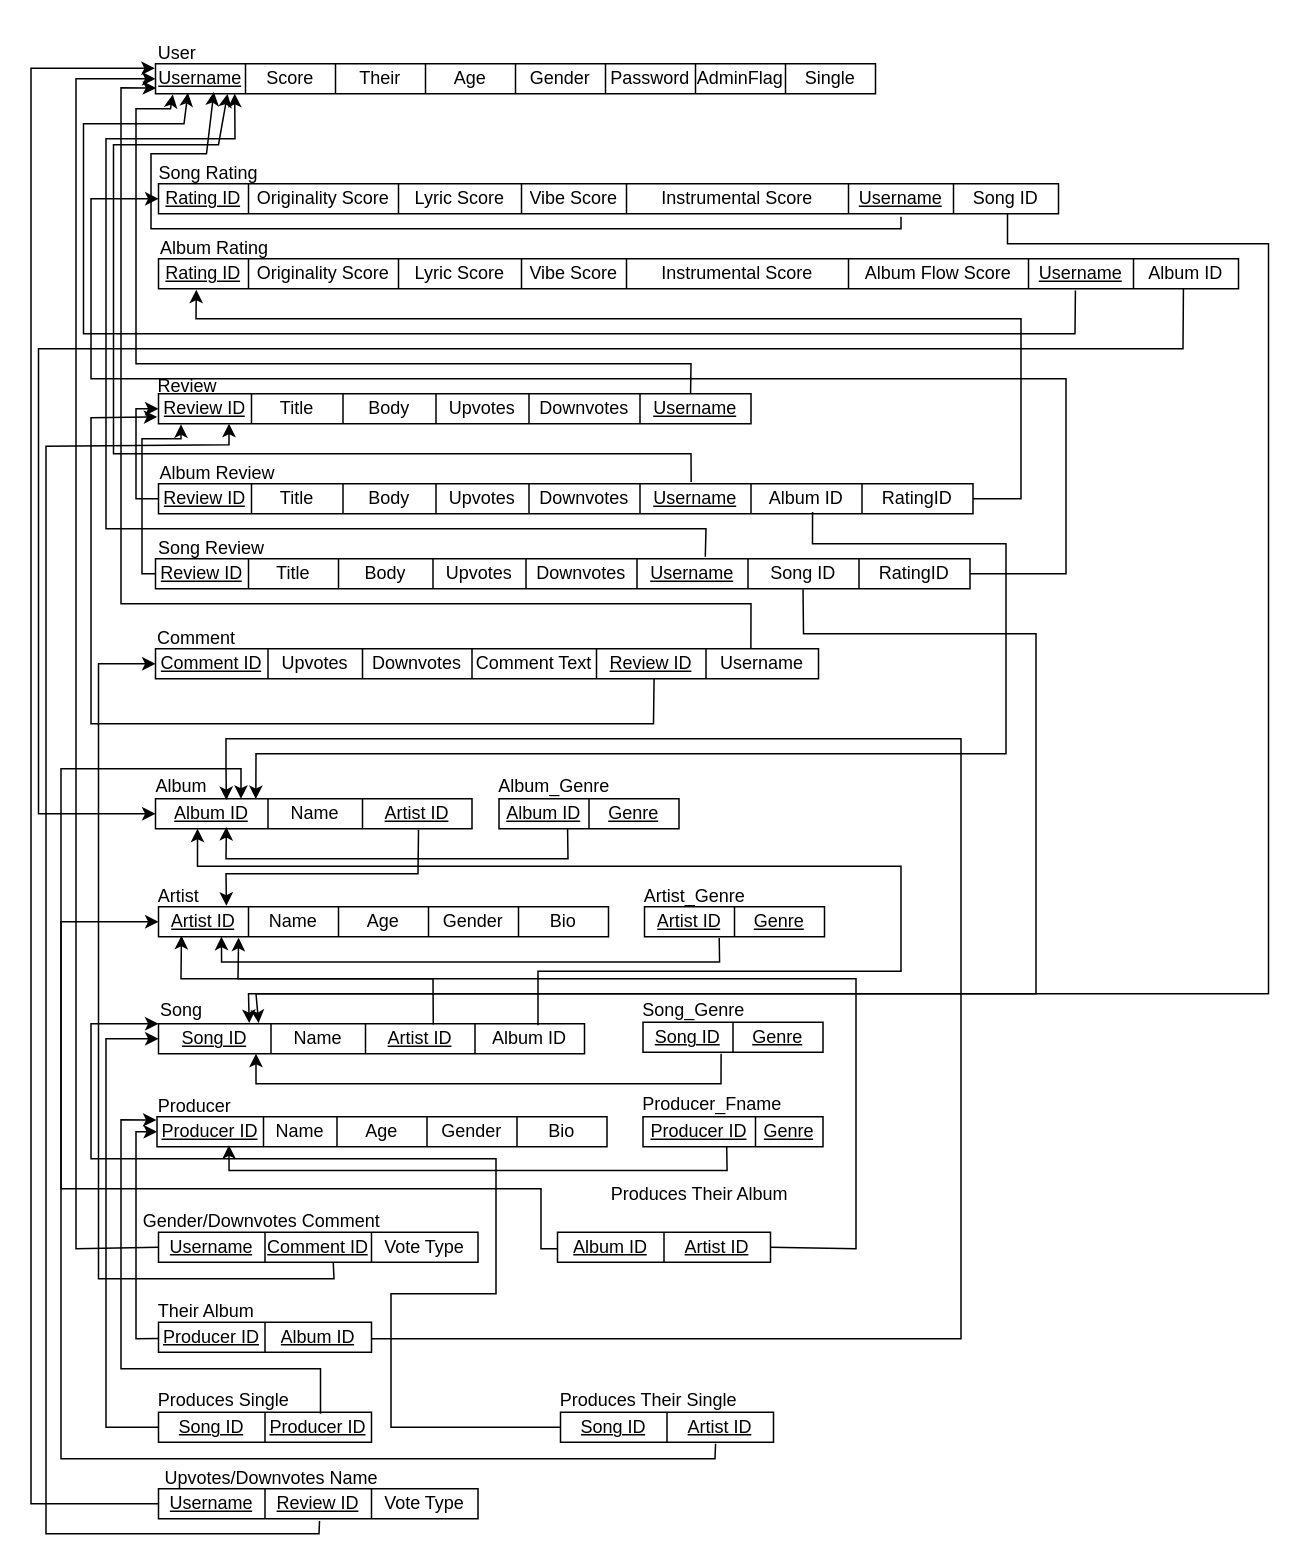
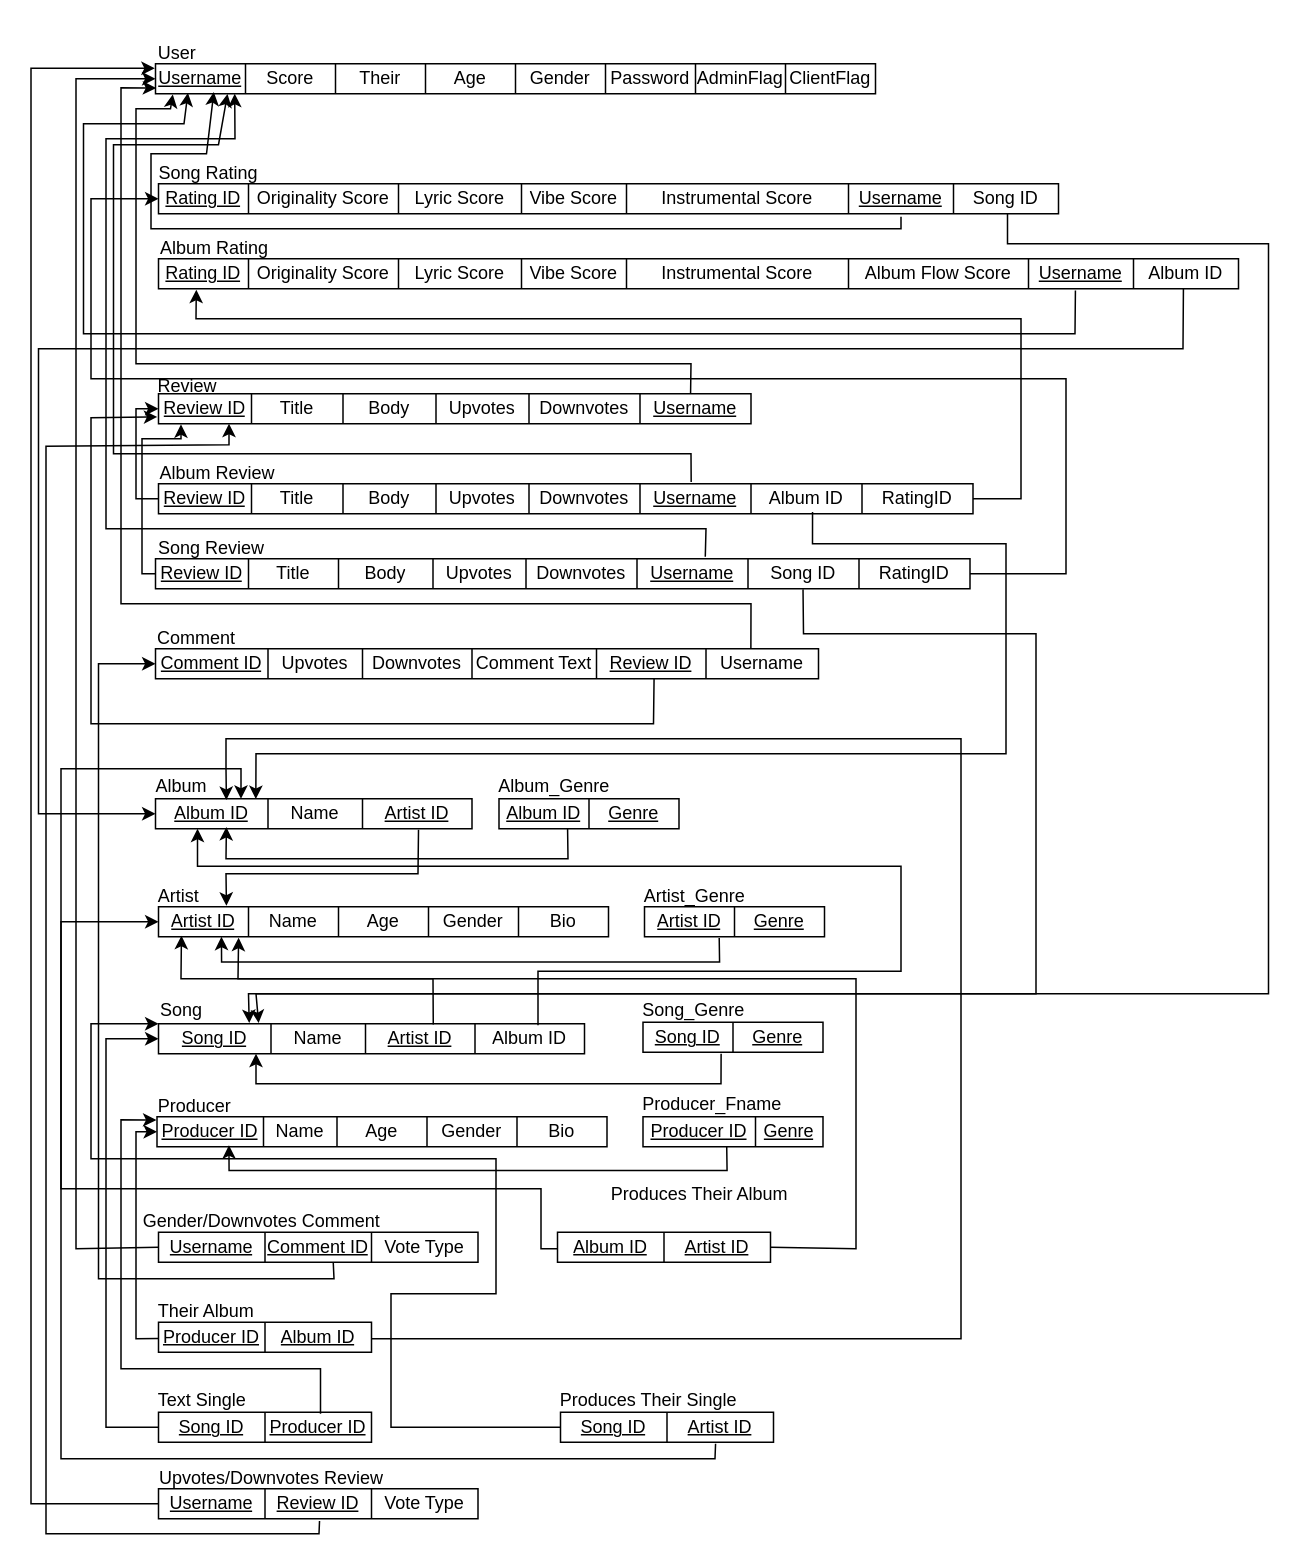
node "Single": label "Single" -> "ClientFlag"
node "Produces Single": label "Produces Single" -> "Text Single"
node "Upvotes/Downvotes Name": label "Upvotes/Downvotes Name" -> "Upvotes/Downvotes Review"
